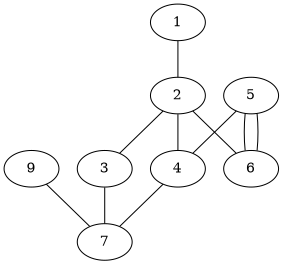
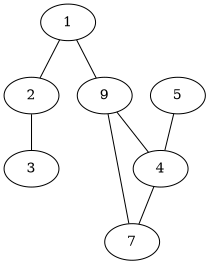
edge "1" -- "9": added
edge "2" -- "4": now "9" -- "4"
node "6": removed
edge "3" -- "7": removed
